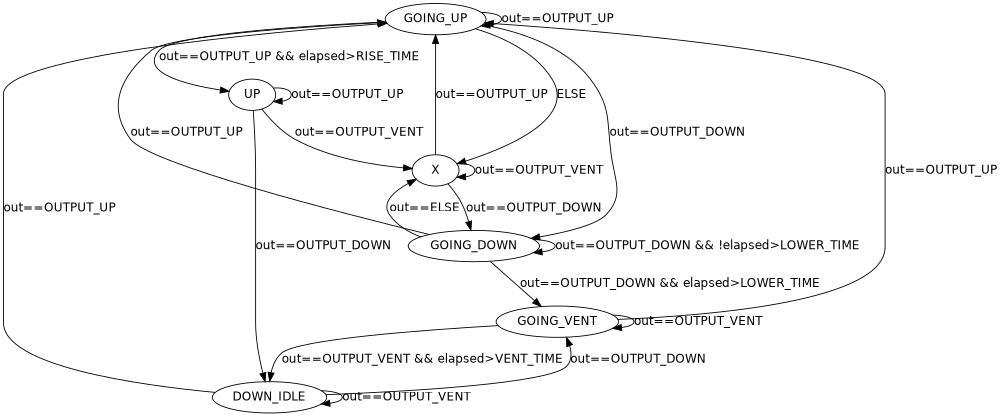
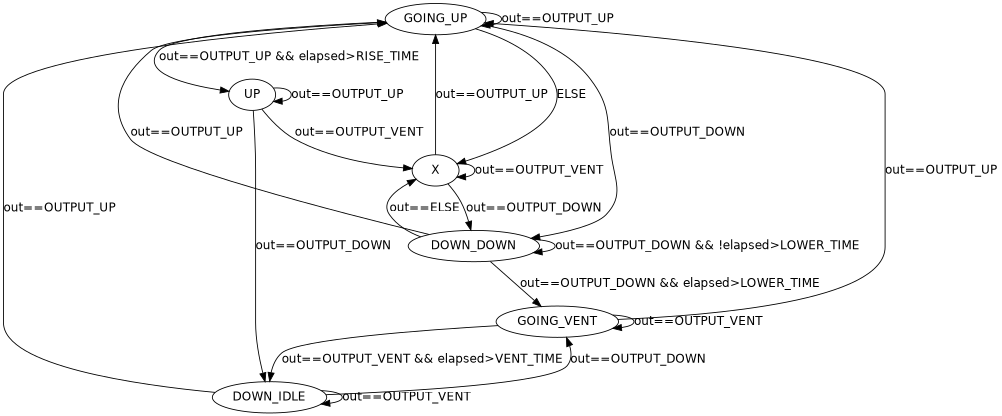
node "GOING_DOWN": label "GOING_DOWN" -> "DOWN_DOWN"
